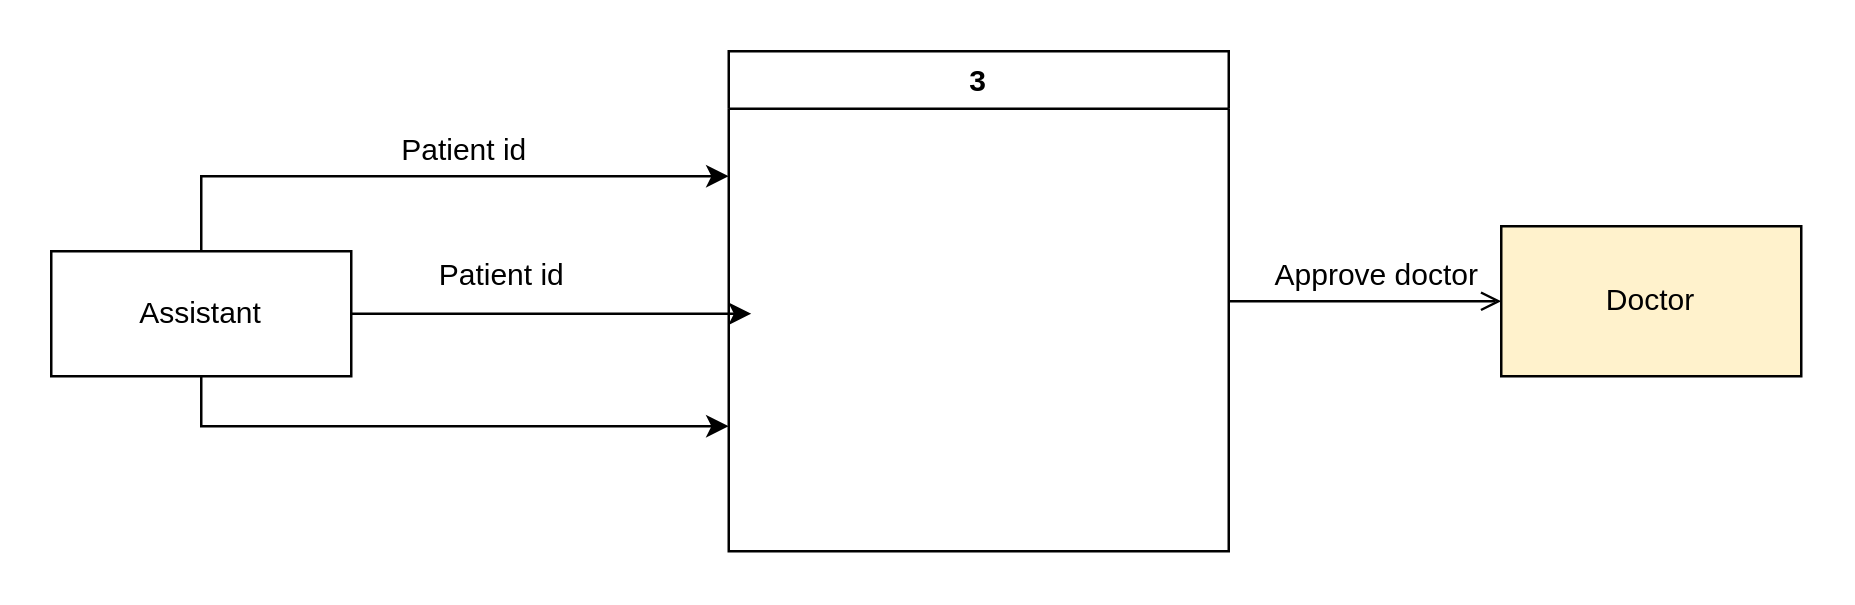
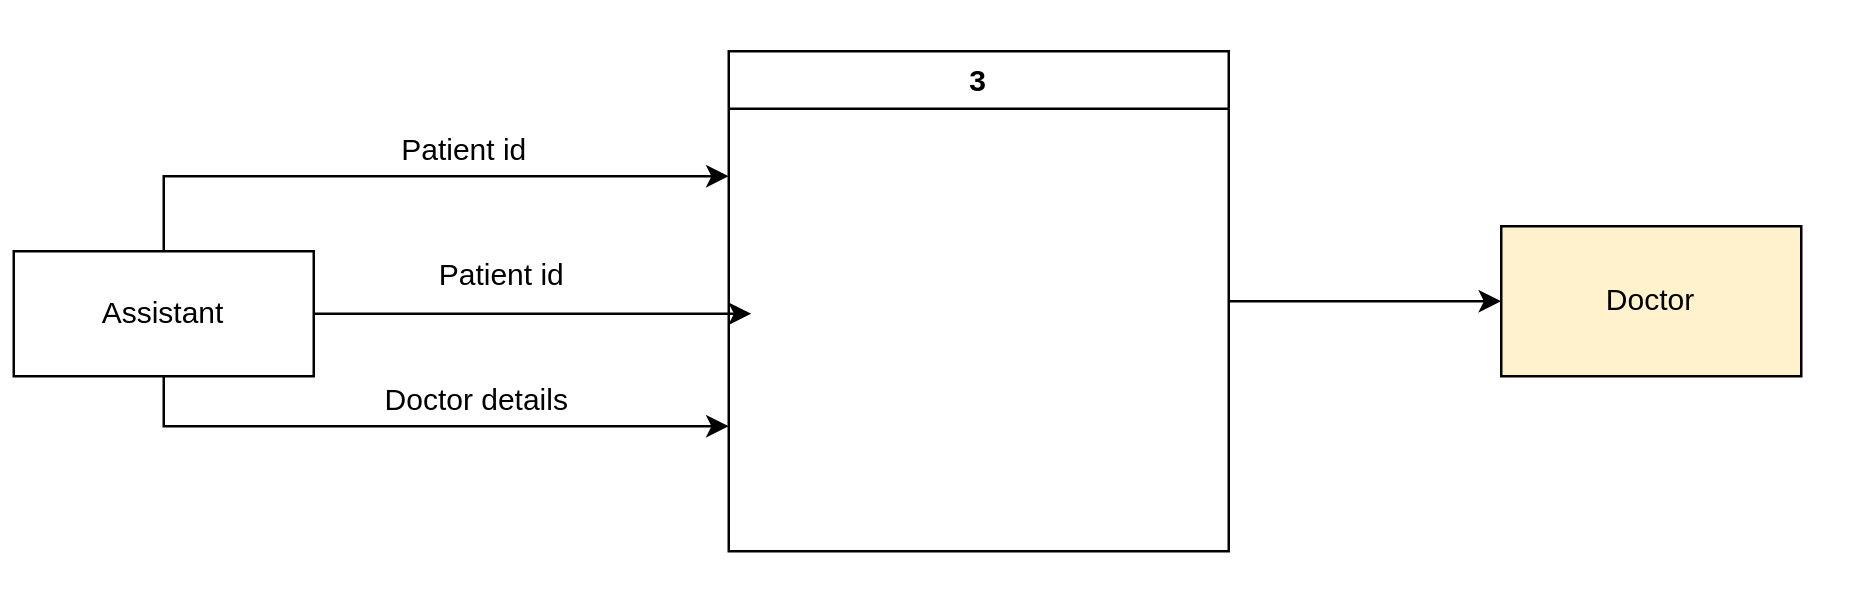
node "Approve doctor": removed
edge "3" -> "Doctor": arrowhead open -> classic
node "Assistant": moved (201, 314) -> (164, 314)
node "Doctor details": added
